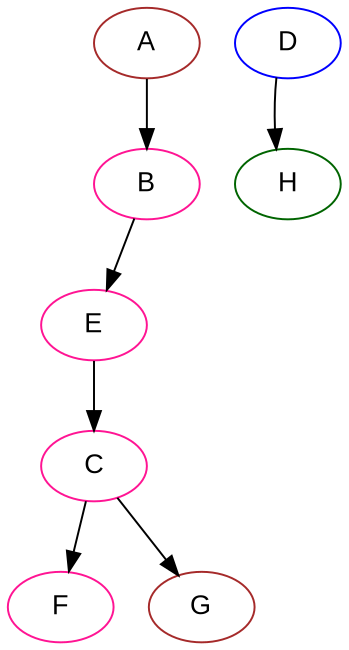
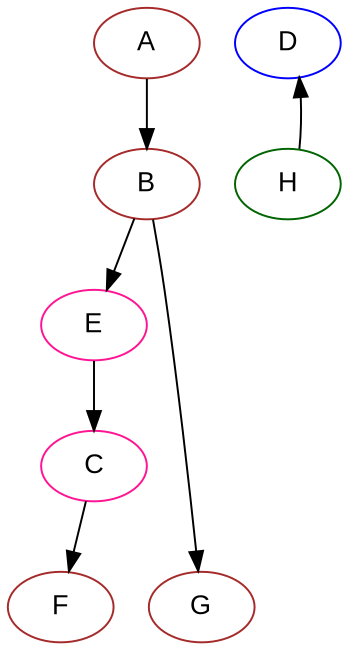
edge "D" -> "H": reversed
node "B": color deeppink -> brown
edge "C" -> "G": now "B" -> "G"
node "F": color deeppink -> brown
